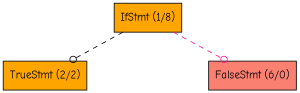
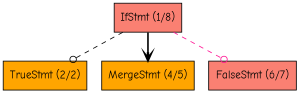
node "IfStmt (1/8)": fillcolor orange -> salmon
node "MergeStmt (4/5)": added
node "FalseStmt (6/0)": label "FalseStmt (6/0)" -> "FalseStmt (6/7)"
